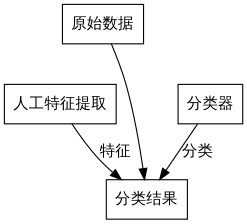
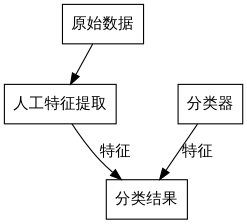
edge "原始数据" -> "分类结果": now "原始数据" -> "人工特征提取"
edge "分类器" -> "分类结果": label "分类" -> "特征"
